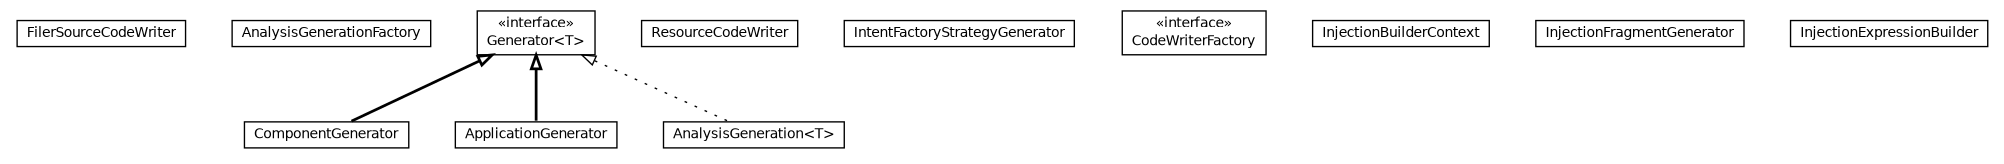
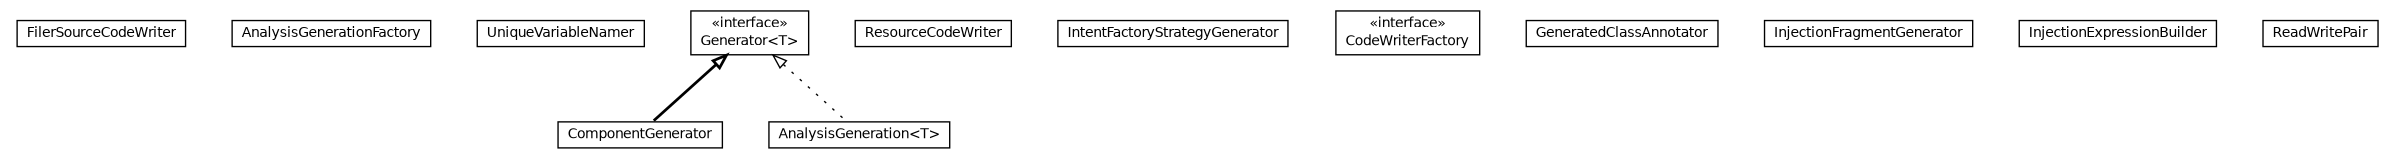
node "UniqueVariableNamer": added
node "InjectionBuilderContext": removed
node "GeneratedClassAnnotator": added
node "ReadWritePair": added
node "ApplicationGenerator": removed
